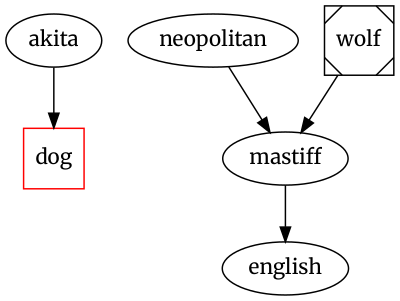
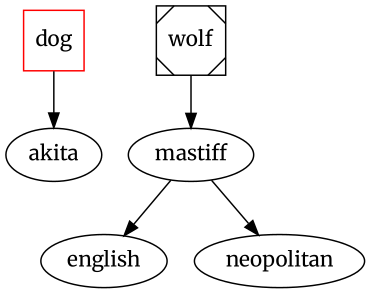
edge "akita" -> "dog": reversed
edge "neopolitan" -> "mastiff": reversed
